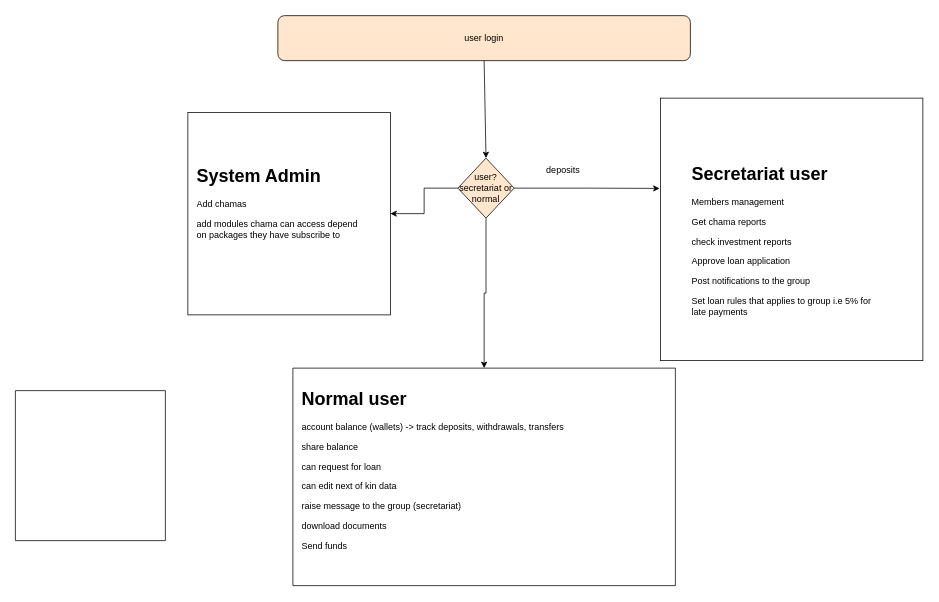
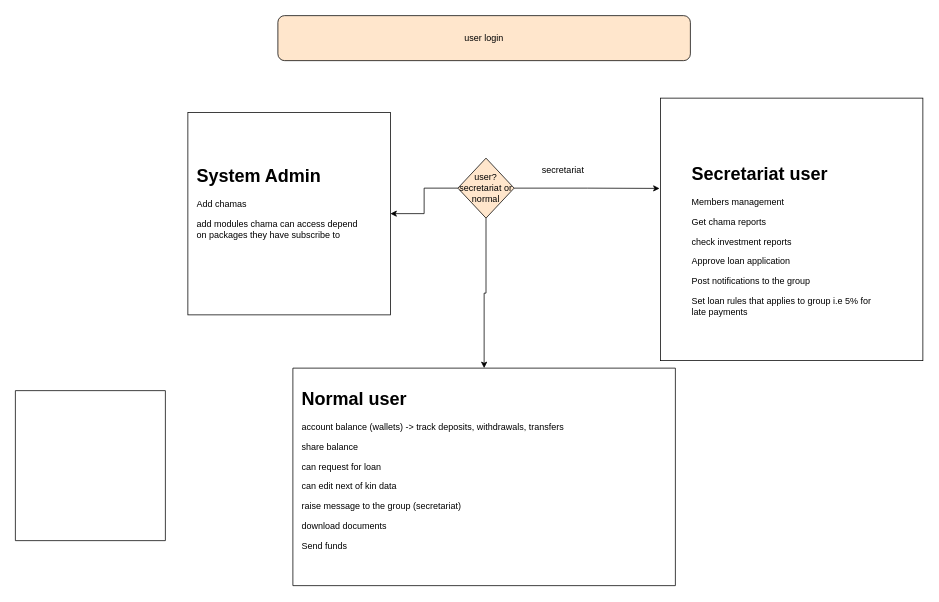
edge "user login" -> "user? secretariat or normal": removed
node "deposits": label "deposits" -> "secretariat"
